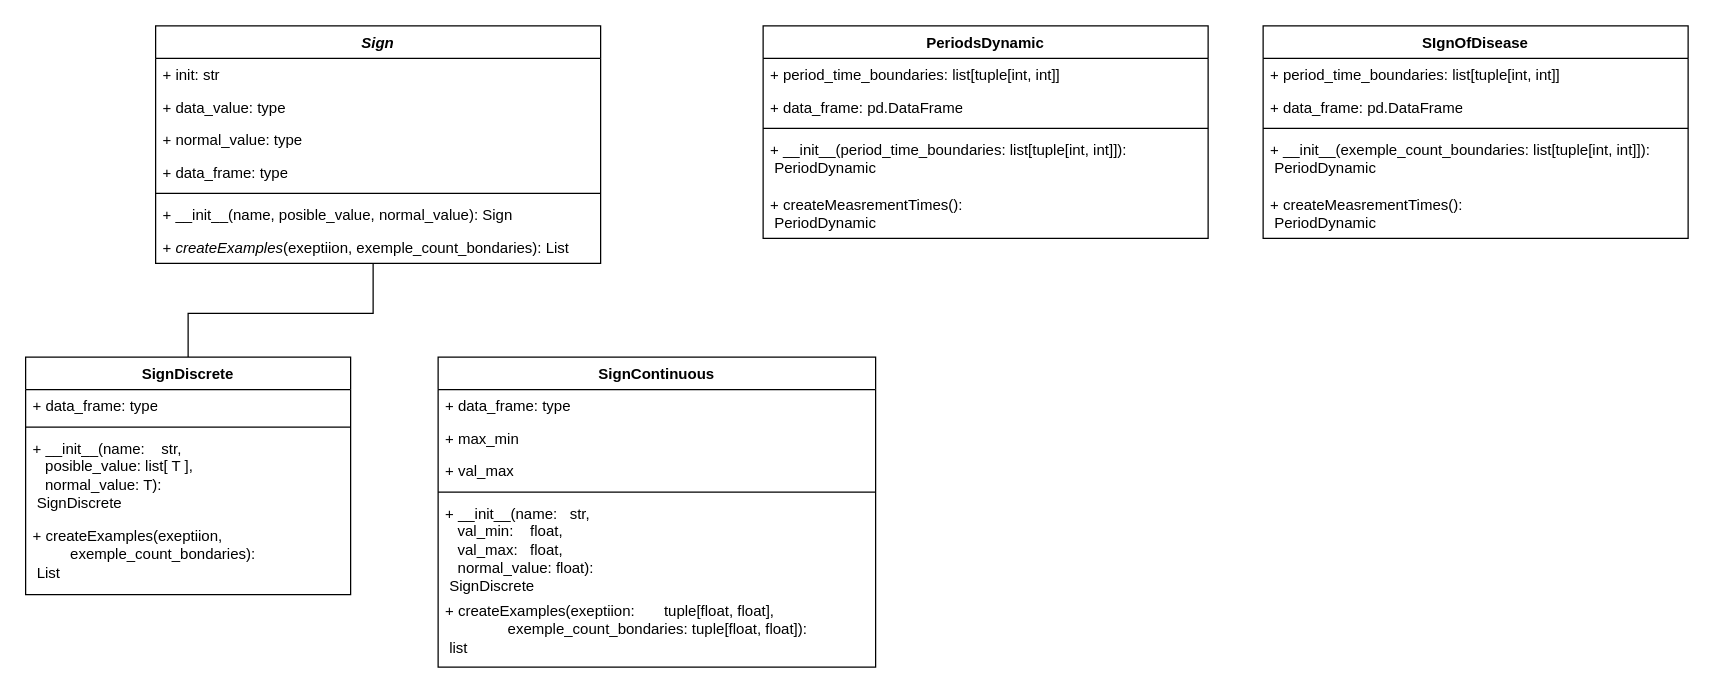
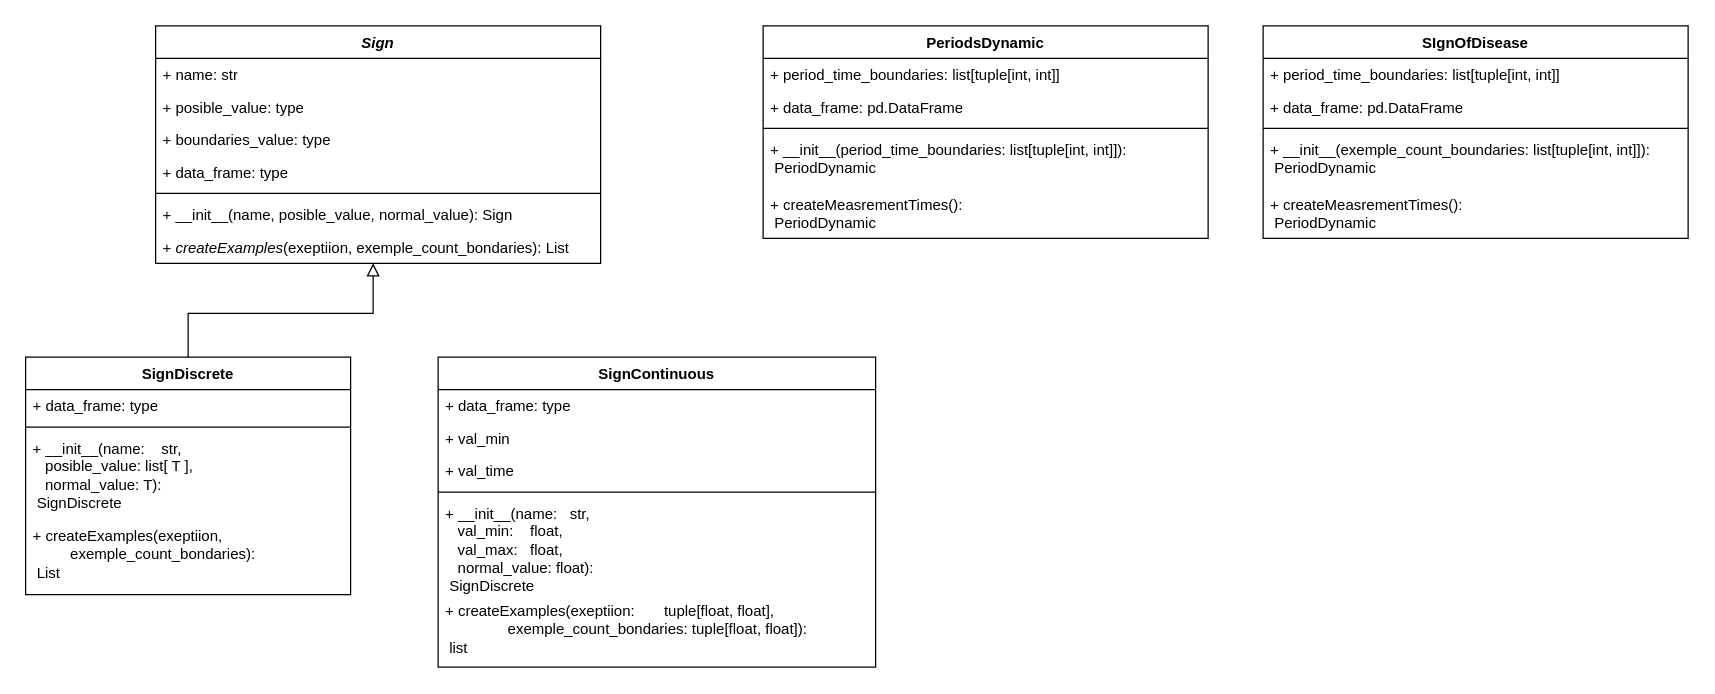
node "+ init: str": label "+ init: str" -> "+ name: str"
node "+ data_value: type": label "+ data_value: type" -> "+ posible_value: type"
node "+ normal_value: type": label "+ normal_value: type" -> "+ boundaries_value: type"
edge "Sign" -- "SignDiscrete": arrowhead none -> block
node "+ max_min": label "+ max_min" -> "+ val_min"
node "+ val_max": label "+ val_max" -> "+ val_time"
